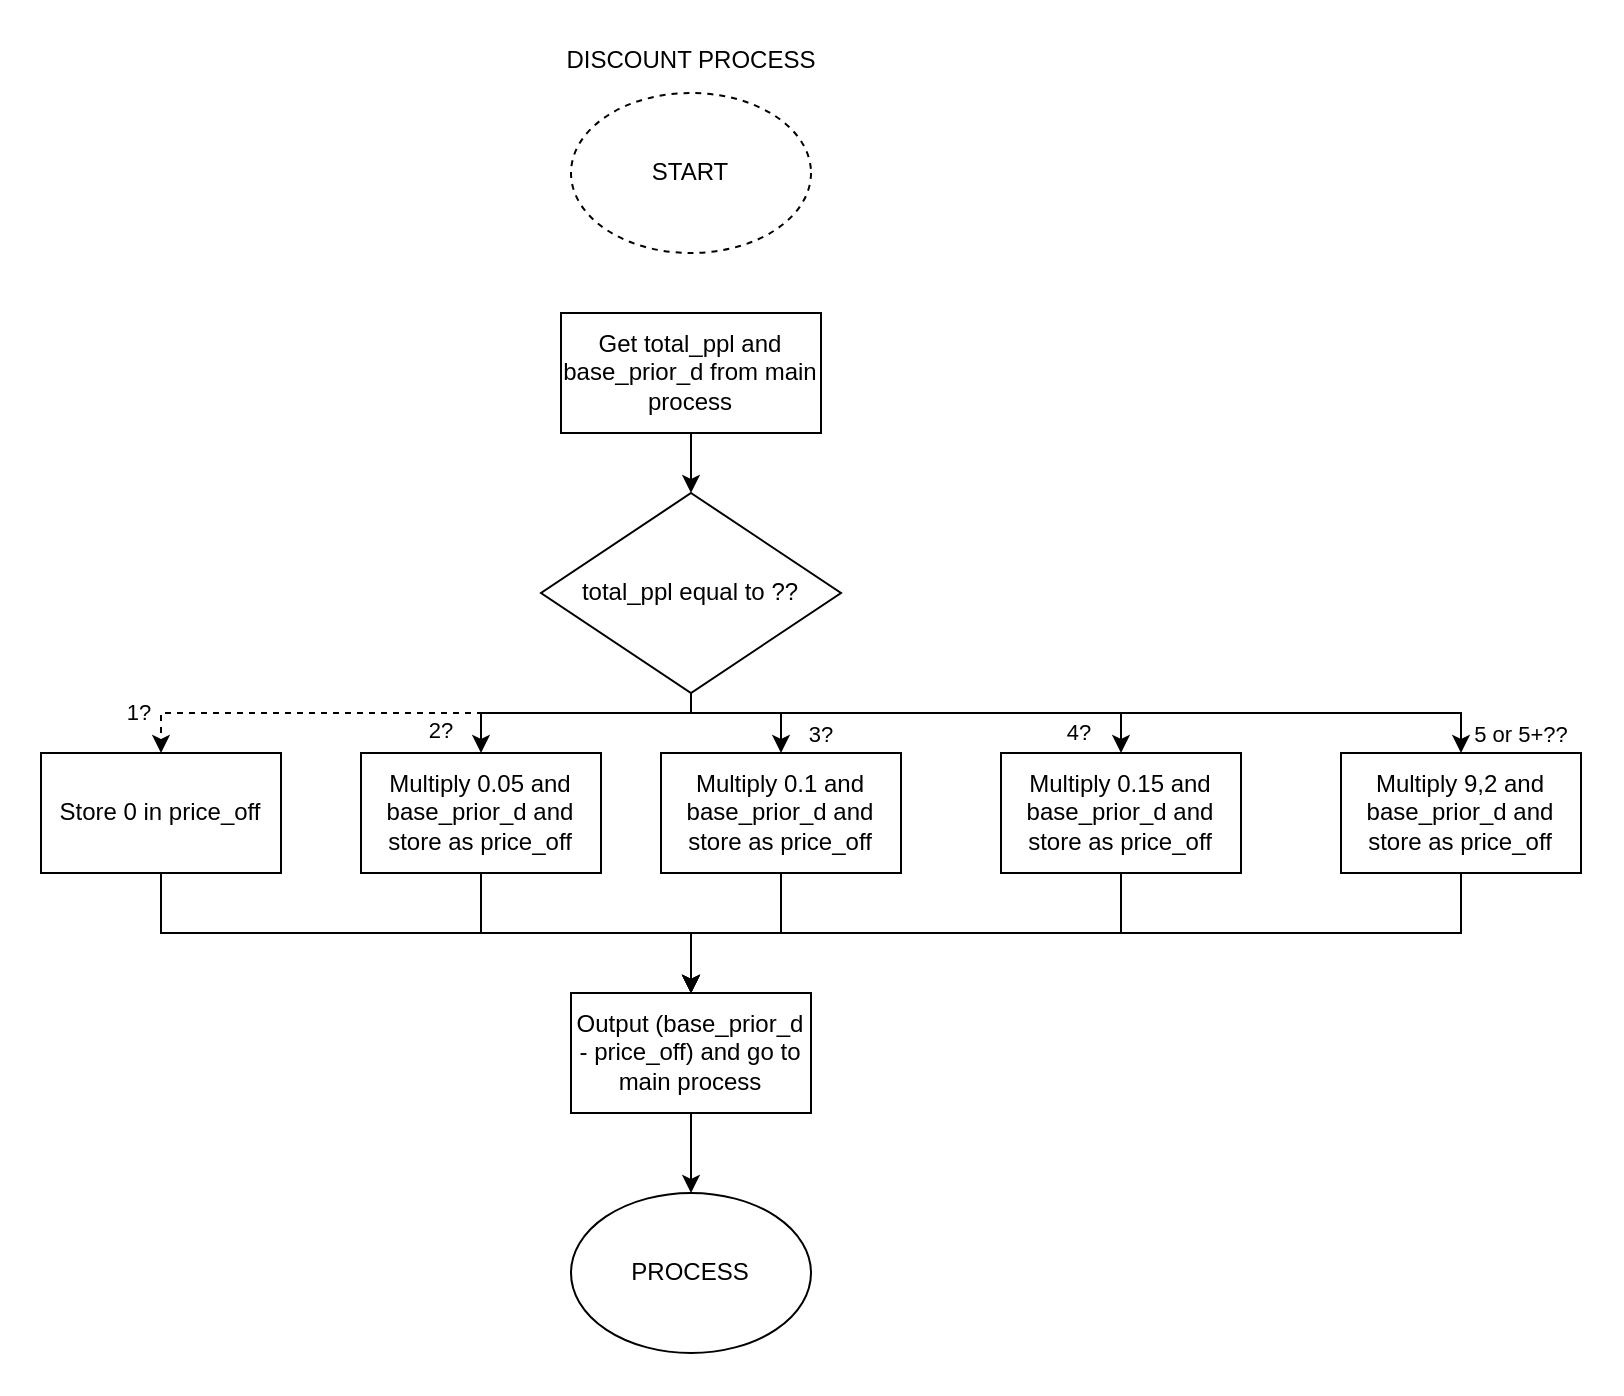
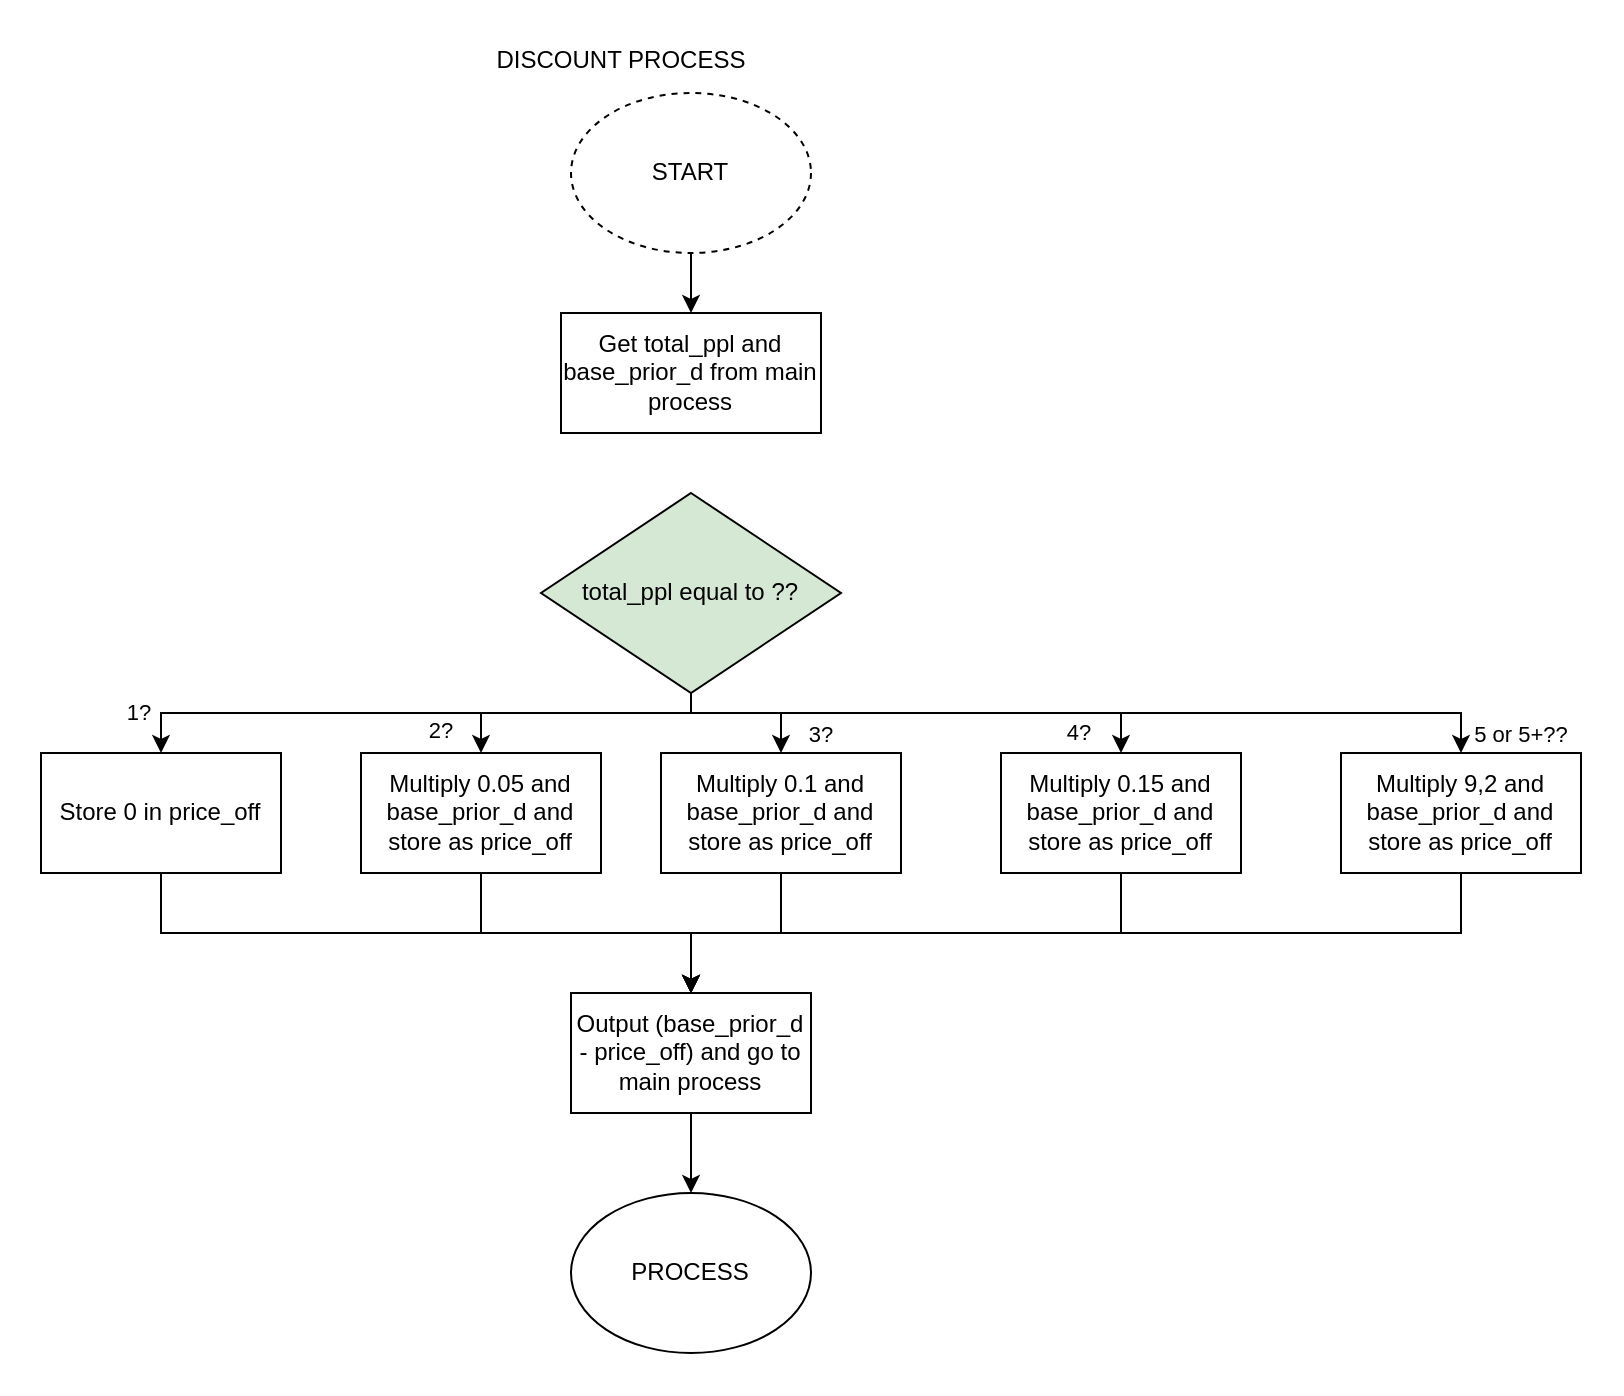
node "DISCOUNT PROCESS": moved (691, 61) -> (621, 61)
edge "START" -> "Get total_ppl and base_prior_d from main process": added
edge "Get total_ppl and base_prior_d from main process" -> "total_ppl equal to ??": removed
node "total_ppl equal to ??": fillcolor #ffffff -> #d5e8d4
edge "total_ppl equal to ??" -> "Store 0 in price_off": style dashed -> solid
